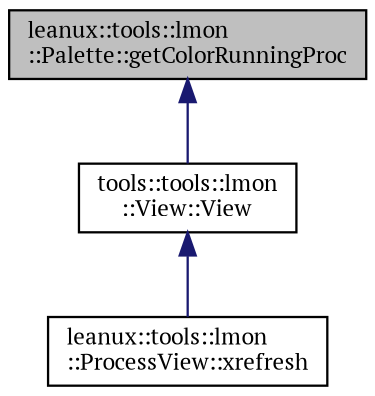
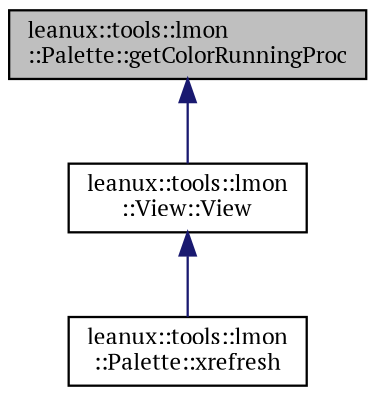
node "tools::tools::lmon ::View::View": label "tools::tools::lmon ::View::View" -> "leanux::tools::lmon ::View::View"
node "leanux::tools::lmon ::ProcessView::xrefresh": label "leanux::tools::lmon ::ProcessView::xrefresh" -> "leanux::tools::lmon ::Palette::xrefresh"
